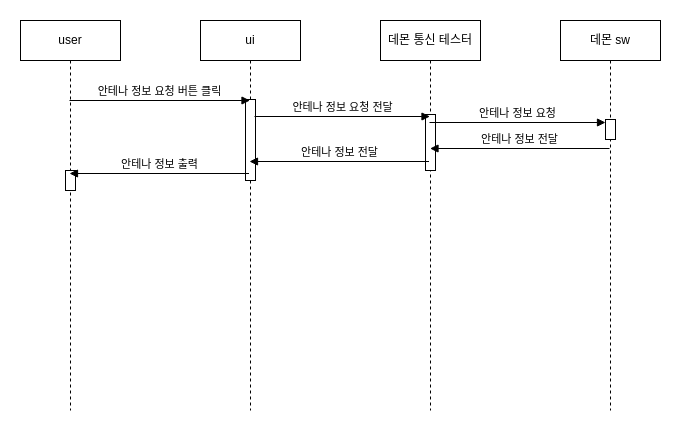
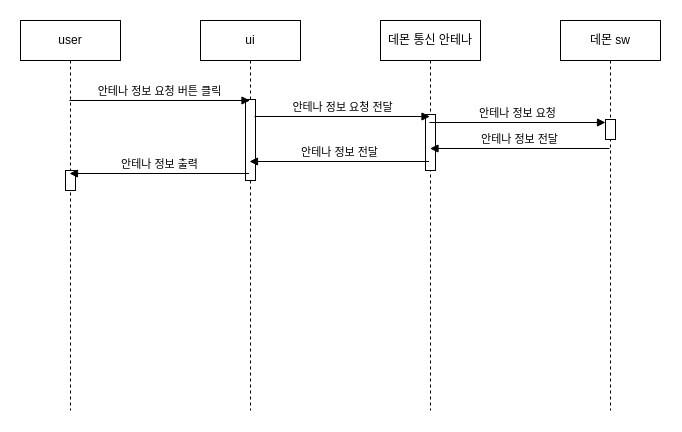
node "데몬 통신 테스터": label "데몬 통신 테스터" -> "데몬 통신 안테나"
